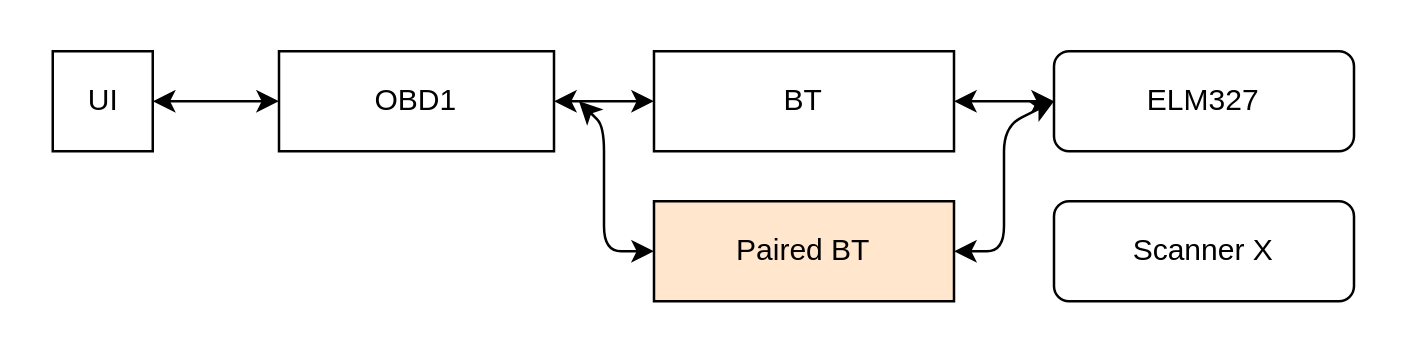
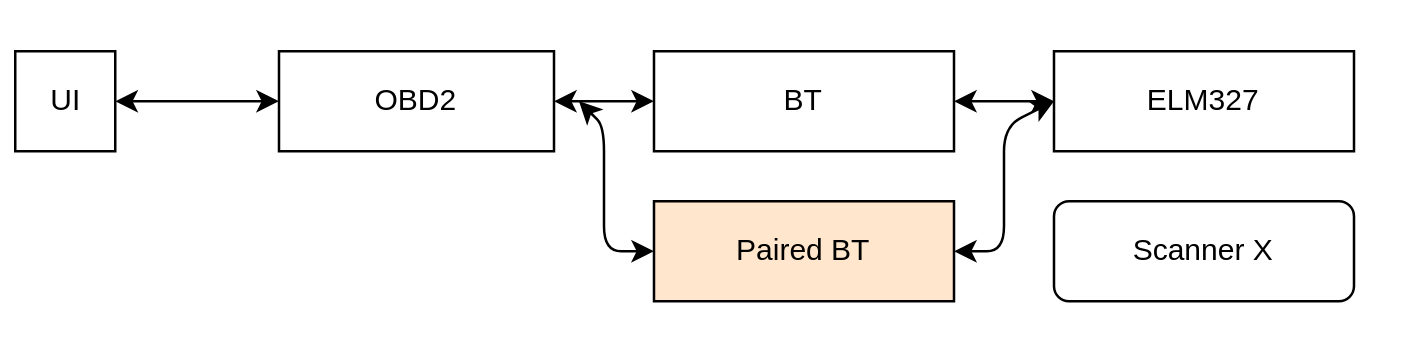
node "UI": moved (103, 101) -> (65, 101)
node "OBD1": label "OBD1" -> "OBD2"
node "ELM327": shape rounded rectangle -> rectangle
